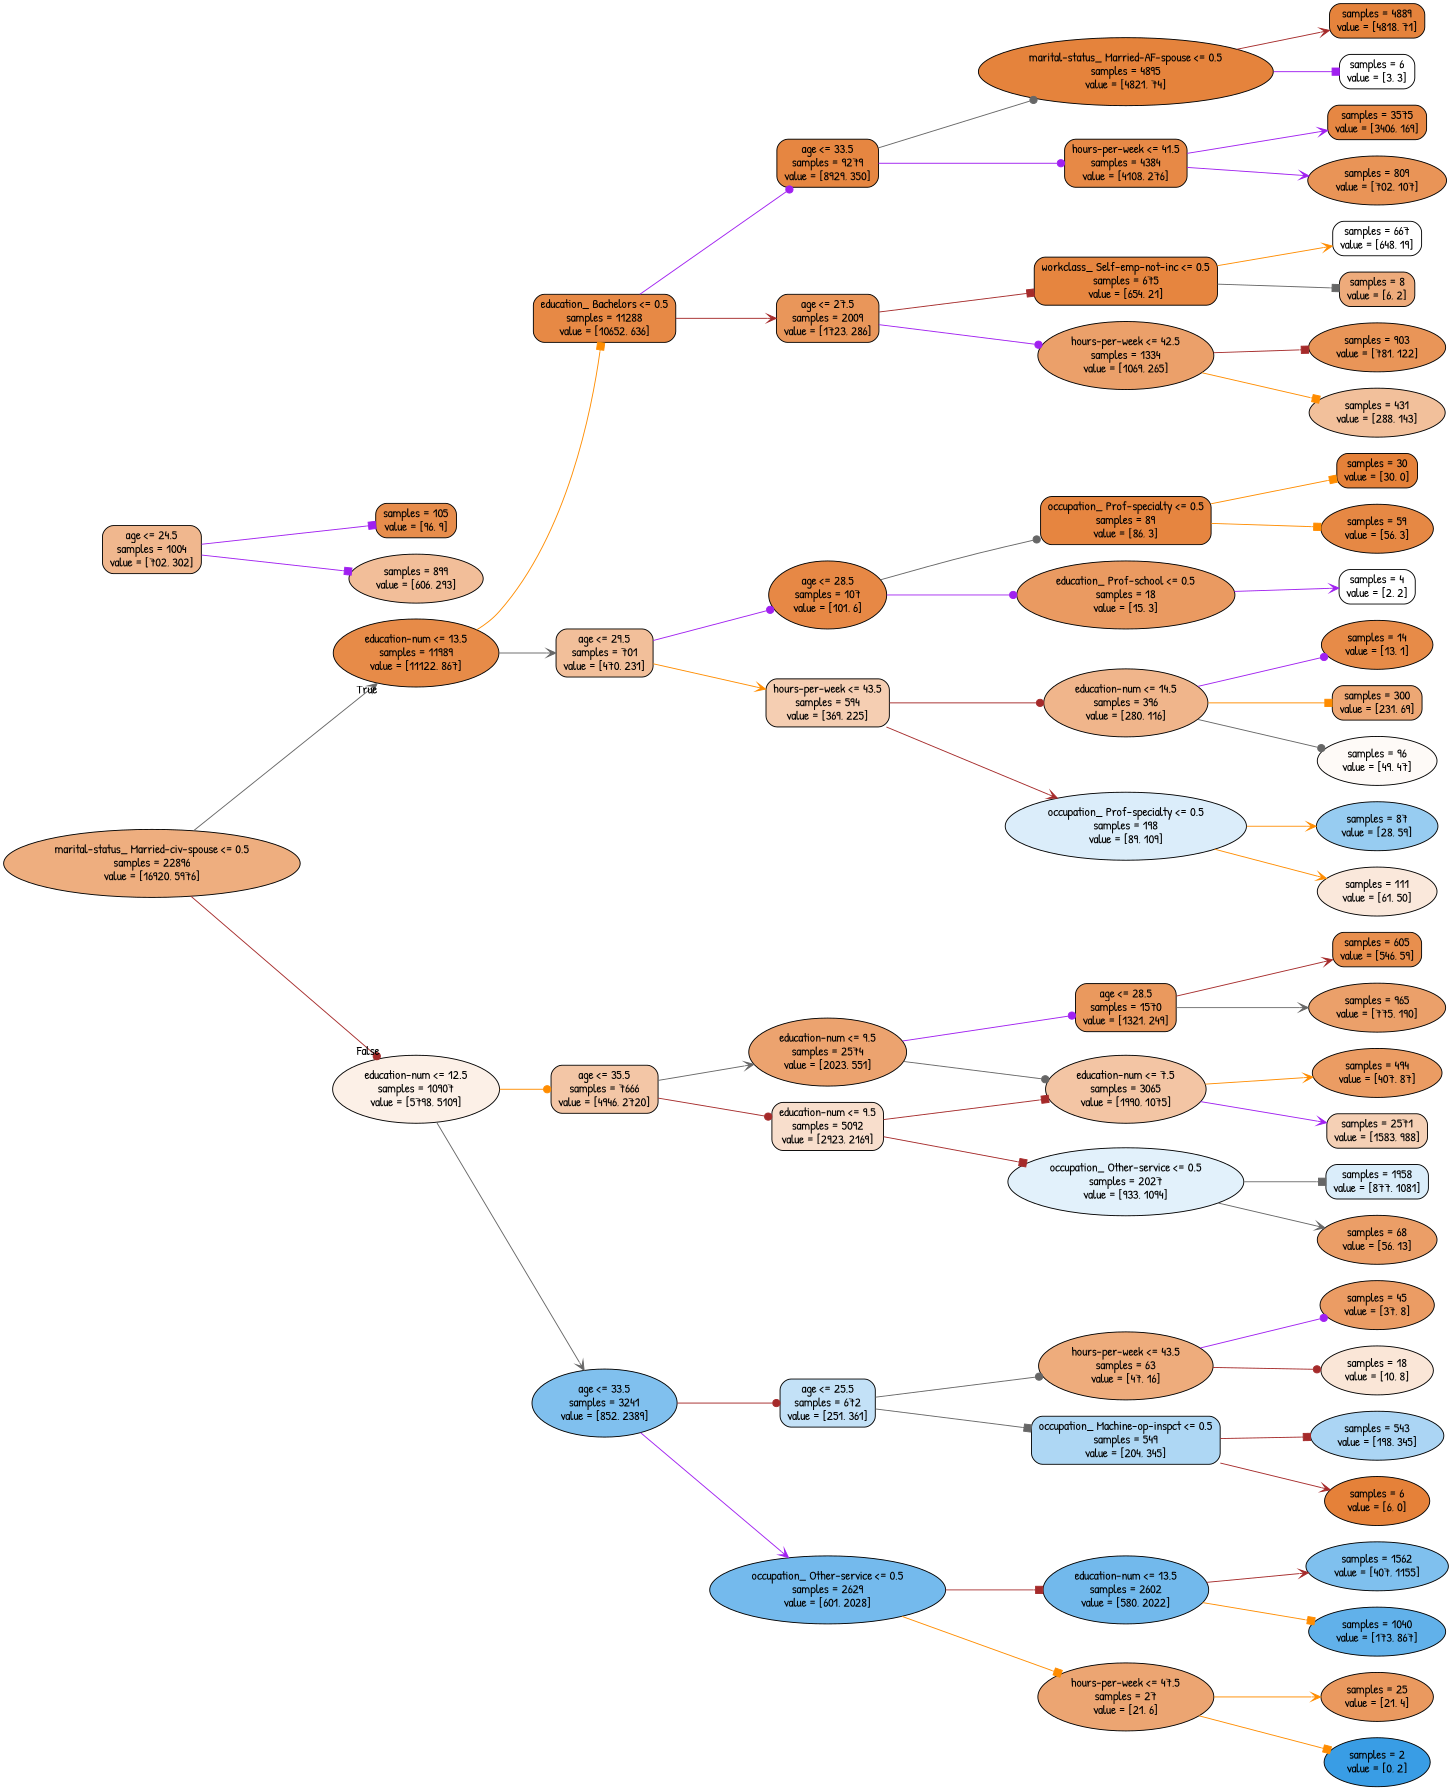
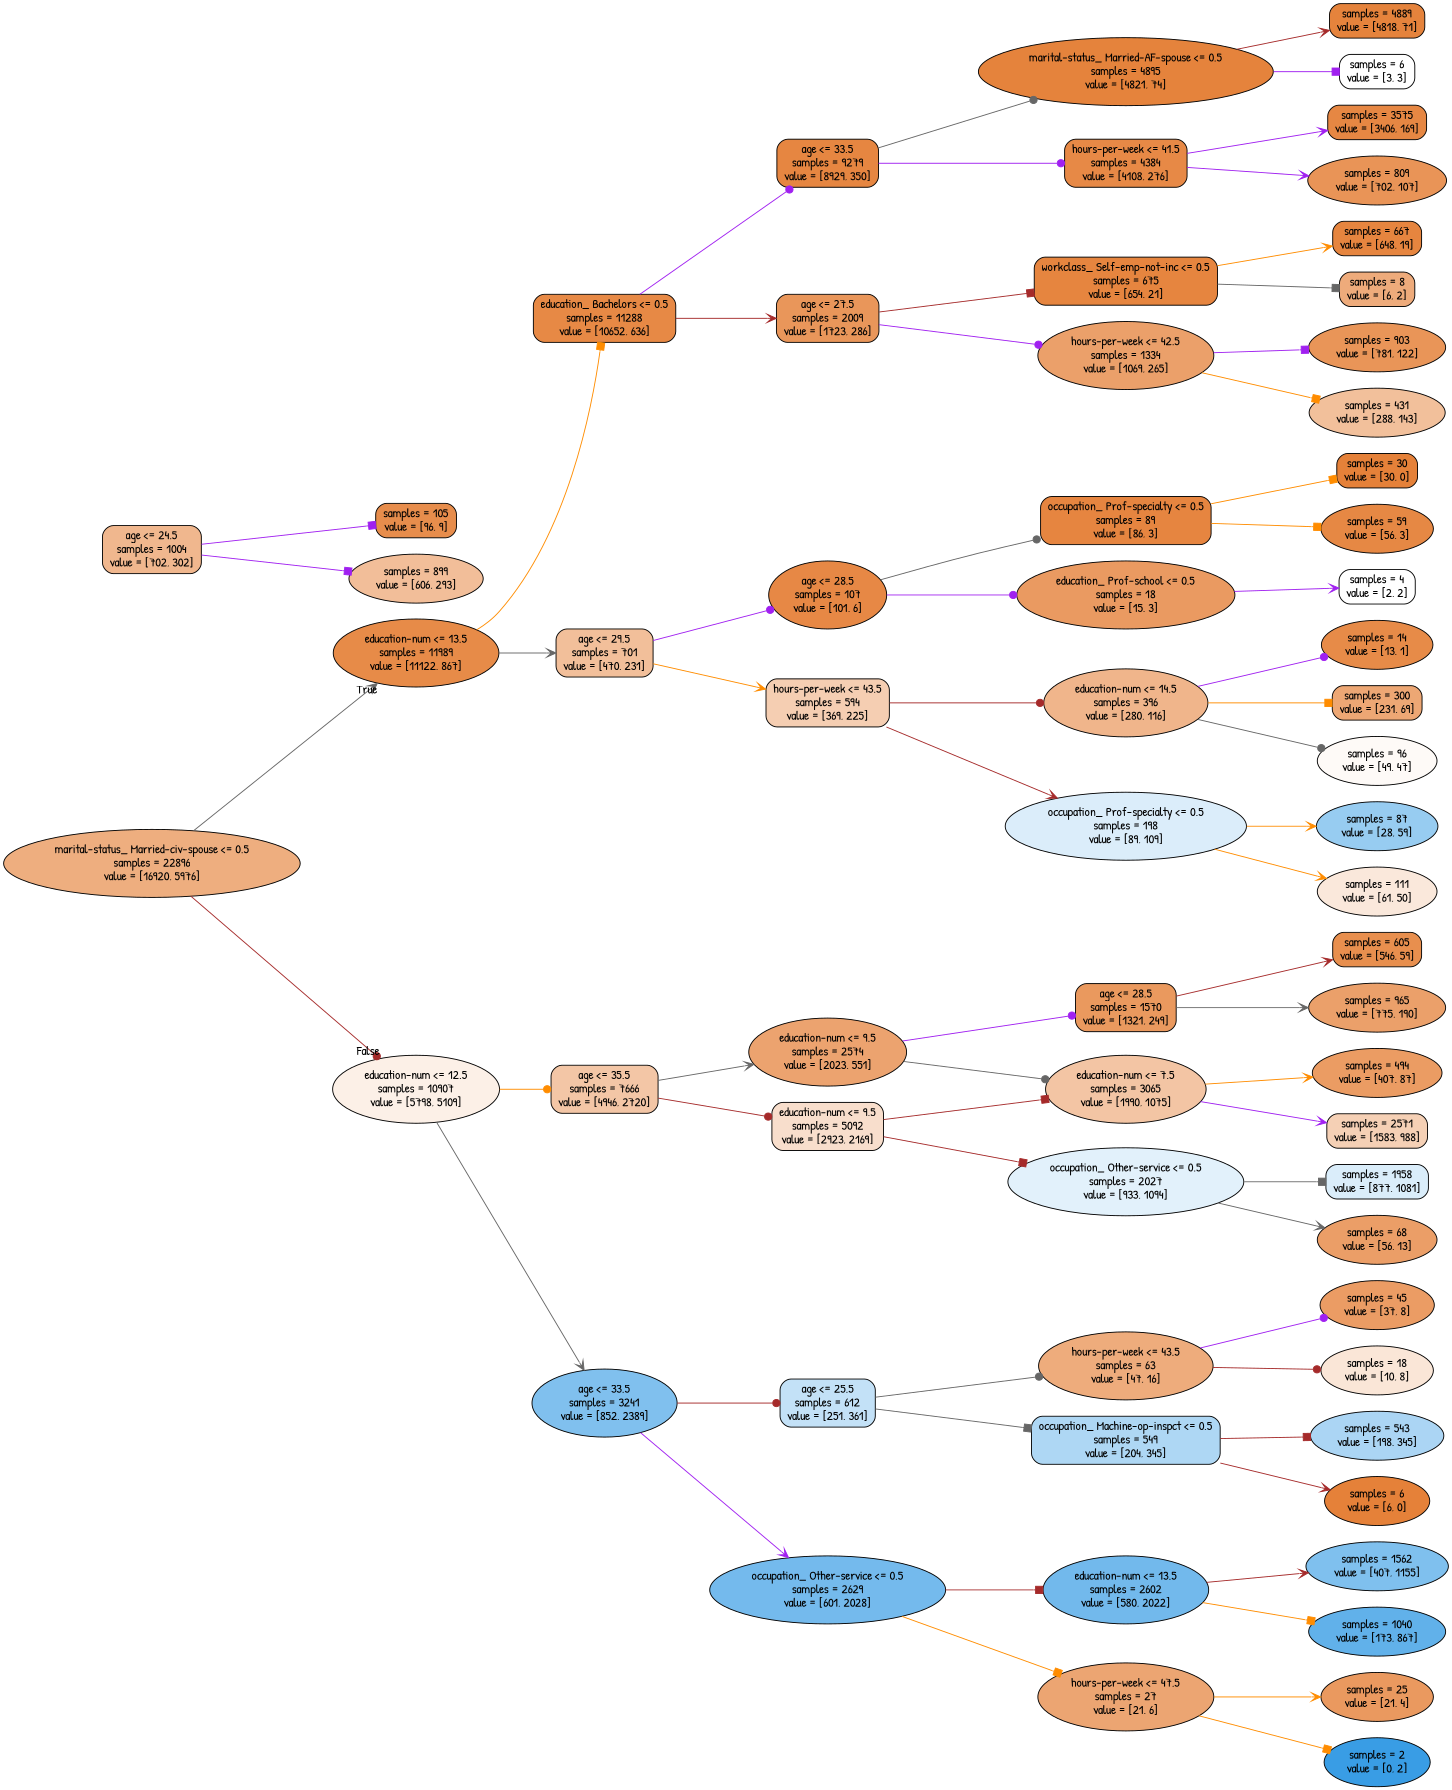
node "samples = 667 value = [648, 19]": fillcolor #ffffff -> #e6853f
edge "hours-per-week <= 42.5 samples = 1334 value = [1069, 265]" -> "samples = 903 value = [781, 122]": color brown -> purple
node "age <= 25.5 samples = 672 value = [251, 361]": label "age <= 25.5 samples = 672 value = [251, 361]" -> "age <= 25.5 samples = 612 value = [251, 361]"
